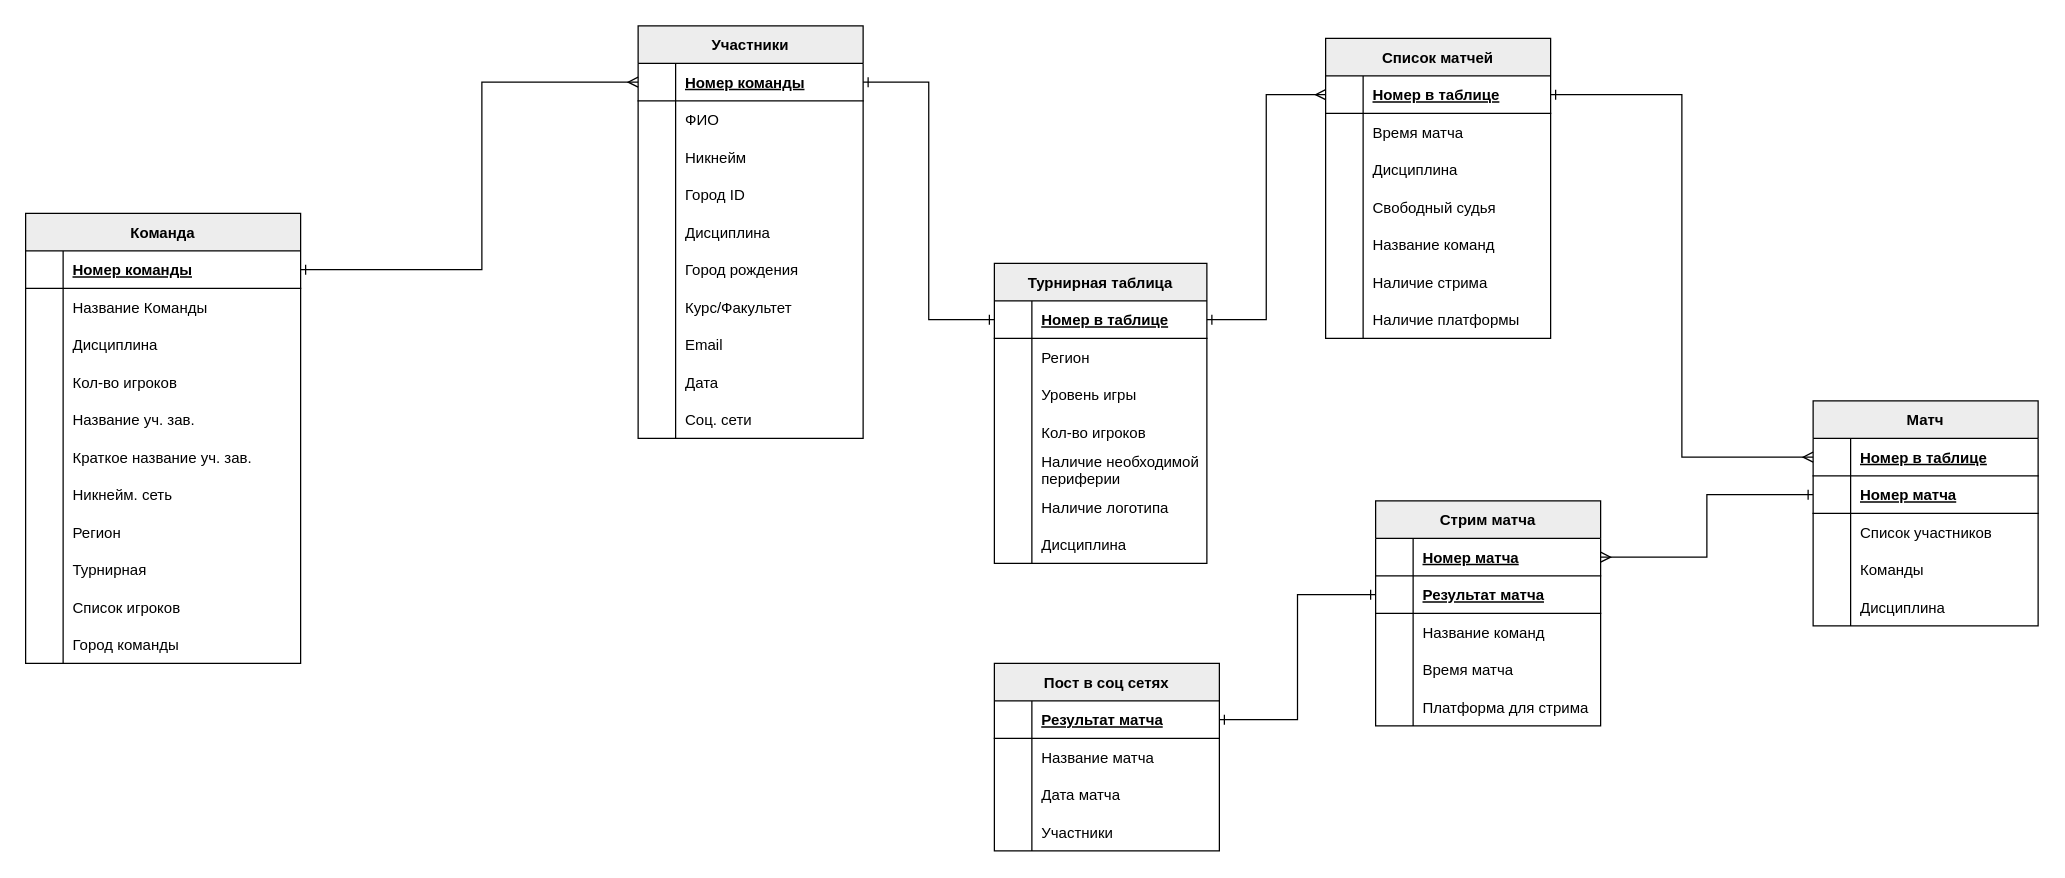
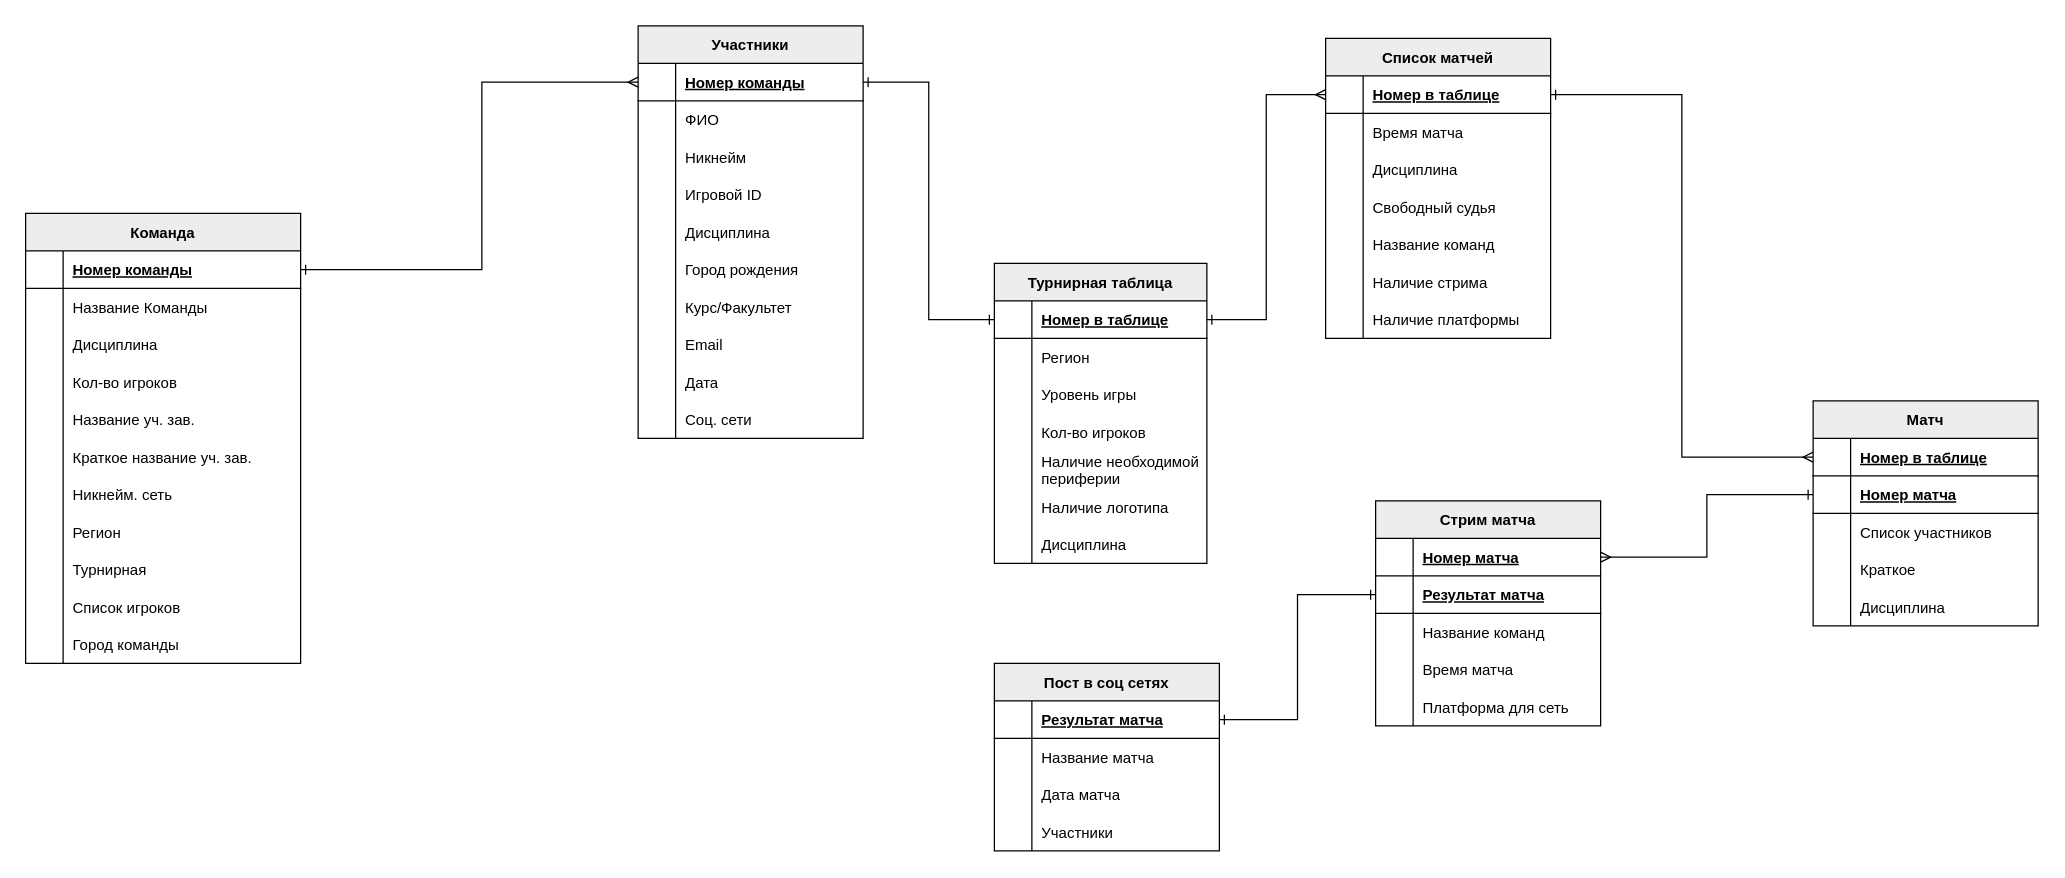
node "Город ID": label "Город ID" -> "Игровой ID"
node "Команды": label "Команды" -> "Краткое"
node "Платформа для стрима": label "Платформа для стрима" -> "Платформа для сеть"
